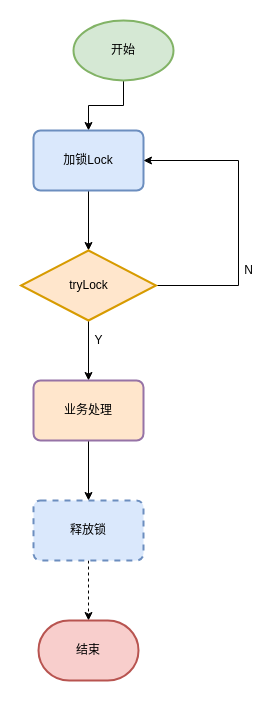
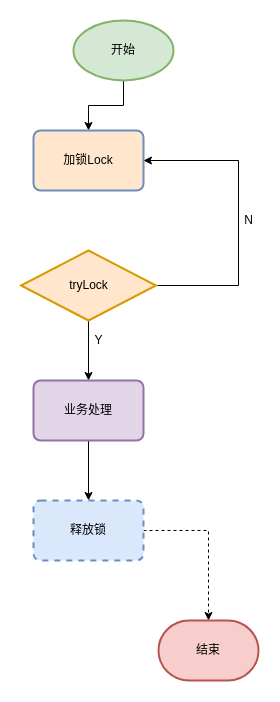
node "加锁Lock": fillcolor #dae8fc -> #ffe6cc
edge "加锁Lock" -> "tryLock": removed
node "N": moved (249, 271) -> (249, 221)
node "业务处理": fillcolor #ffe6cc -> #e1d5e7
node "结束": moved (89, 651) -> (209, 651)
